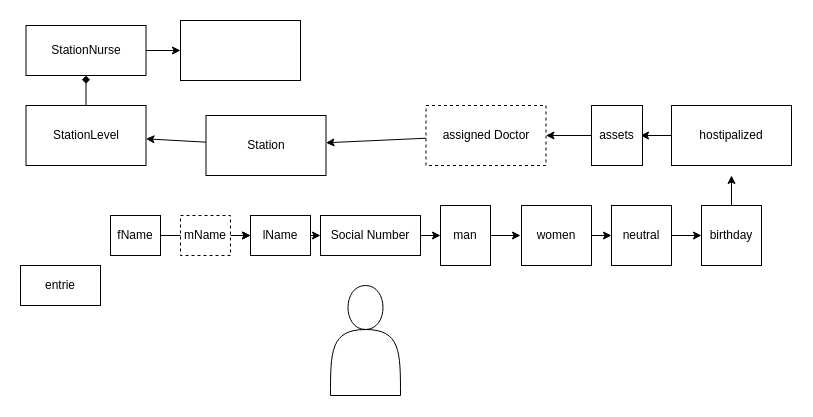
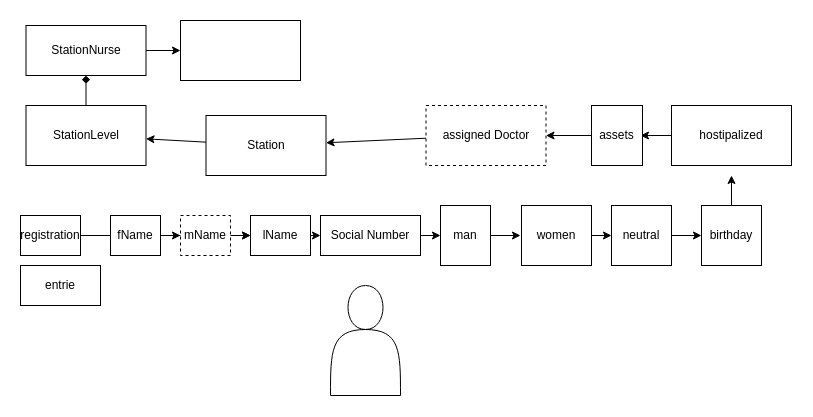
node "registration": added
edge "registration" -> "mName": added
